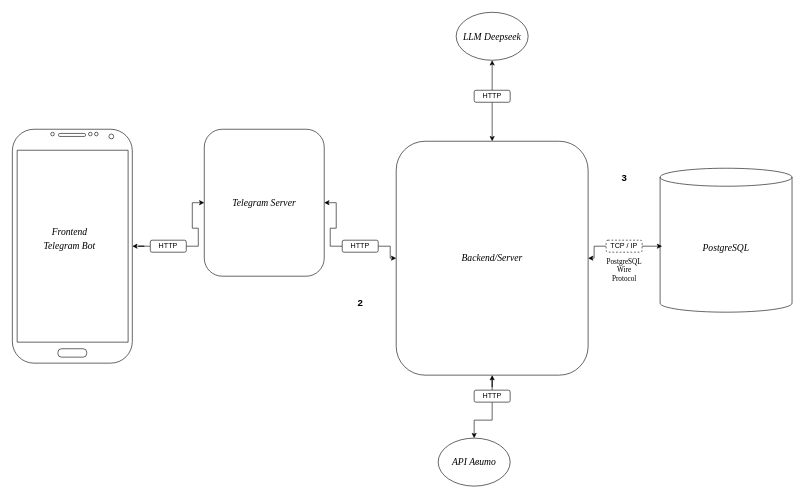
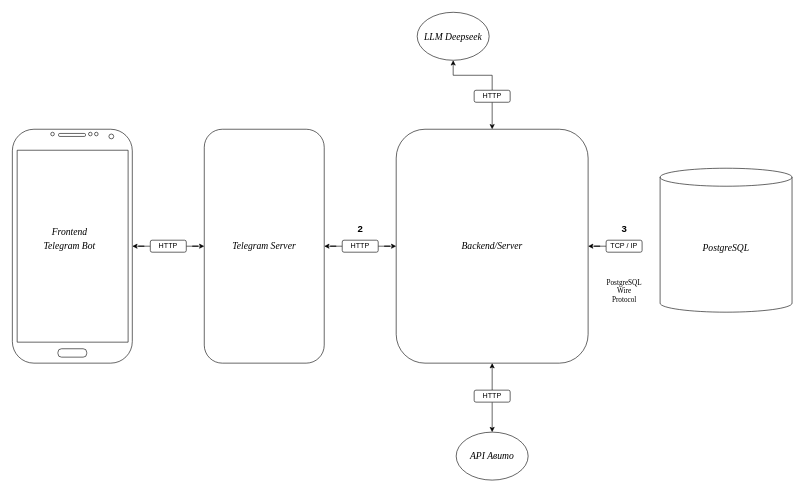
node "LLM Deepseek": moved (492, 36) -> (453, 36)
node "3": moved (624, 177) -> (624, 228)
node "Telegram Server": size 120x147 -> 120x234
node "TCP / IP": style dashed -> solid
edge "TCP / IP" -> "PostgreSQL": removed
node "Backend/Server": moved (492, 258) -> (492, 246)
node "PostgreSQL Wire Protocol": moved (624, 270) -> (624, 291)
node "2": moved (360, 303) -> (360, 228)
node "API Авито": moved (474, 462) -> (492, 456)
